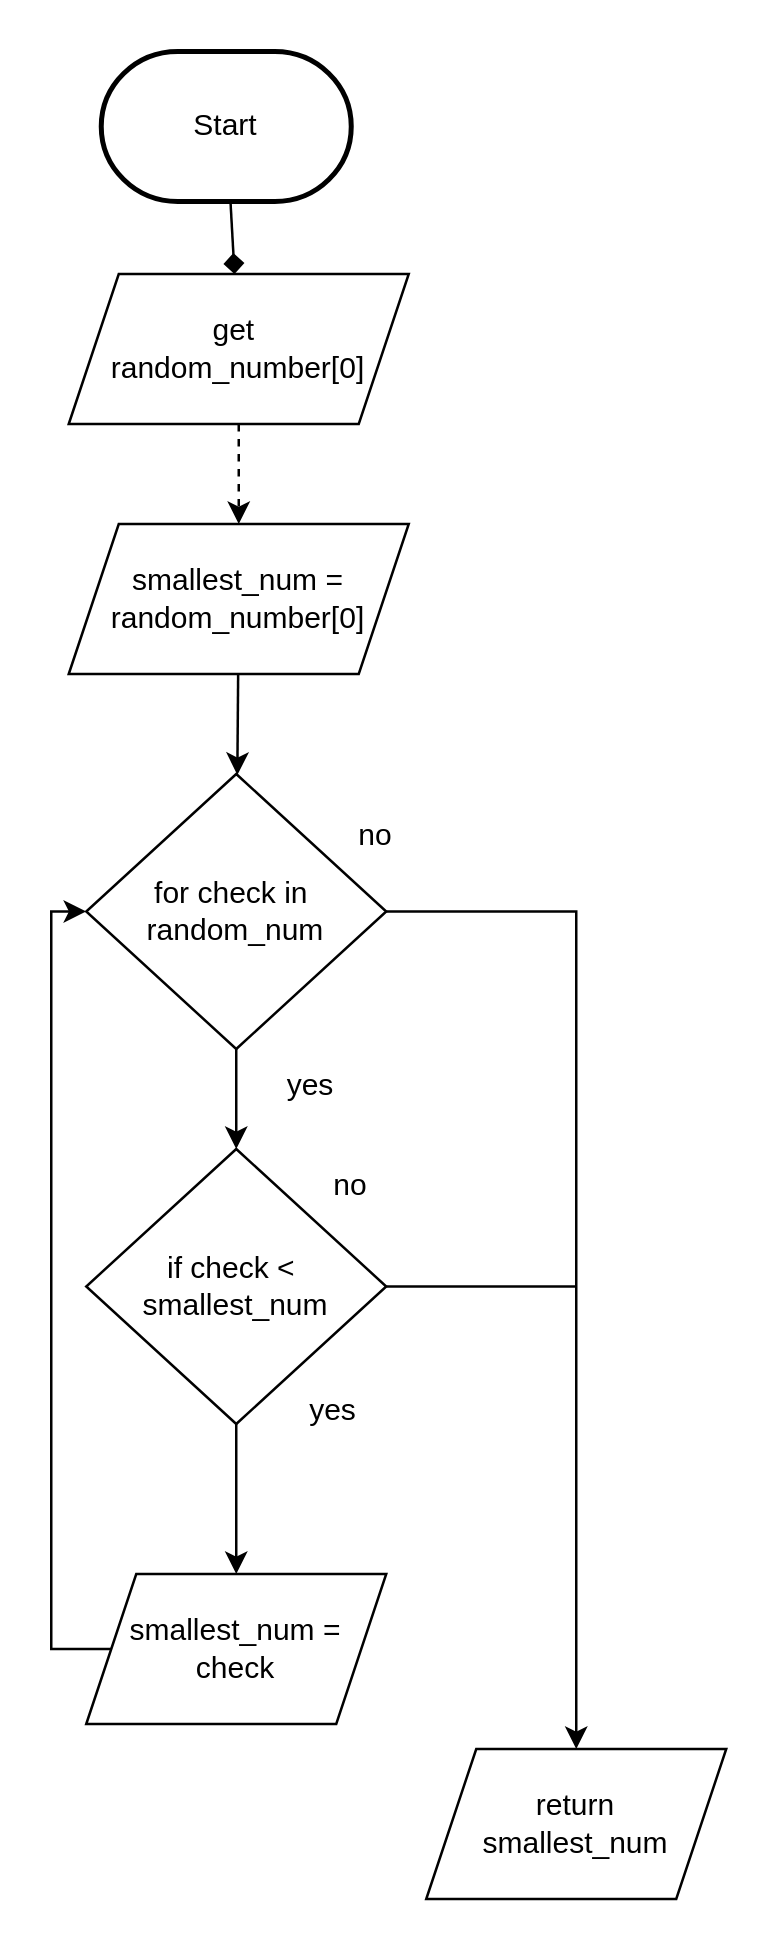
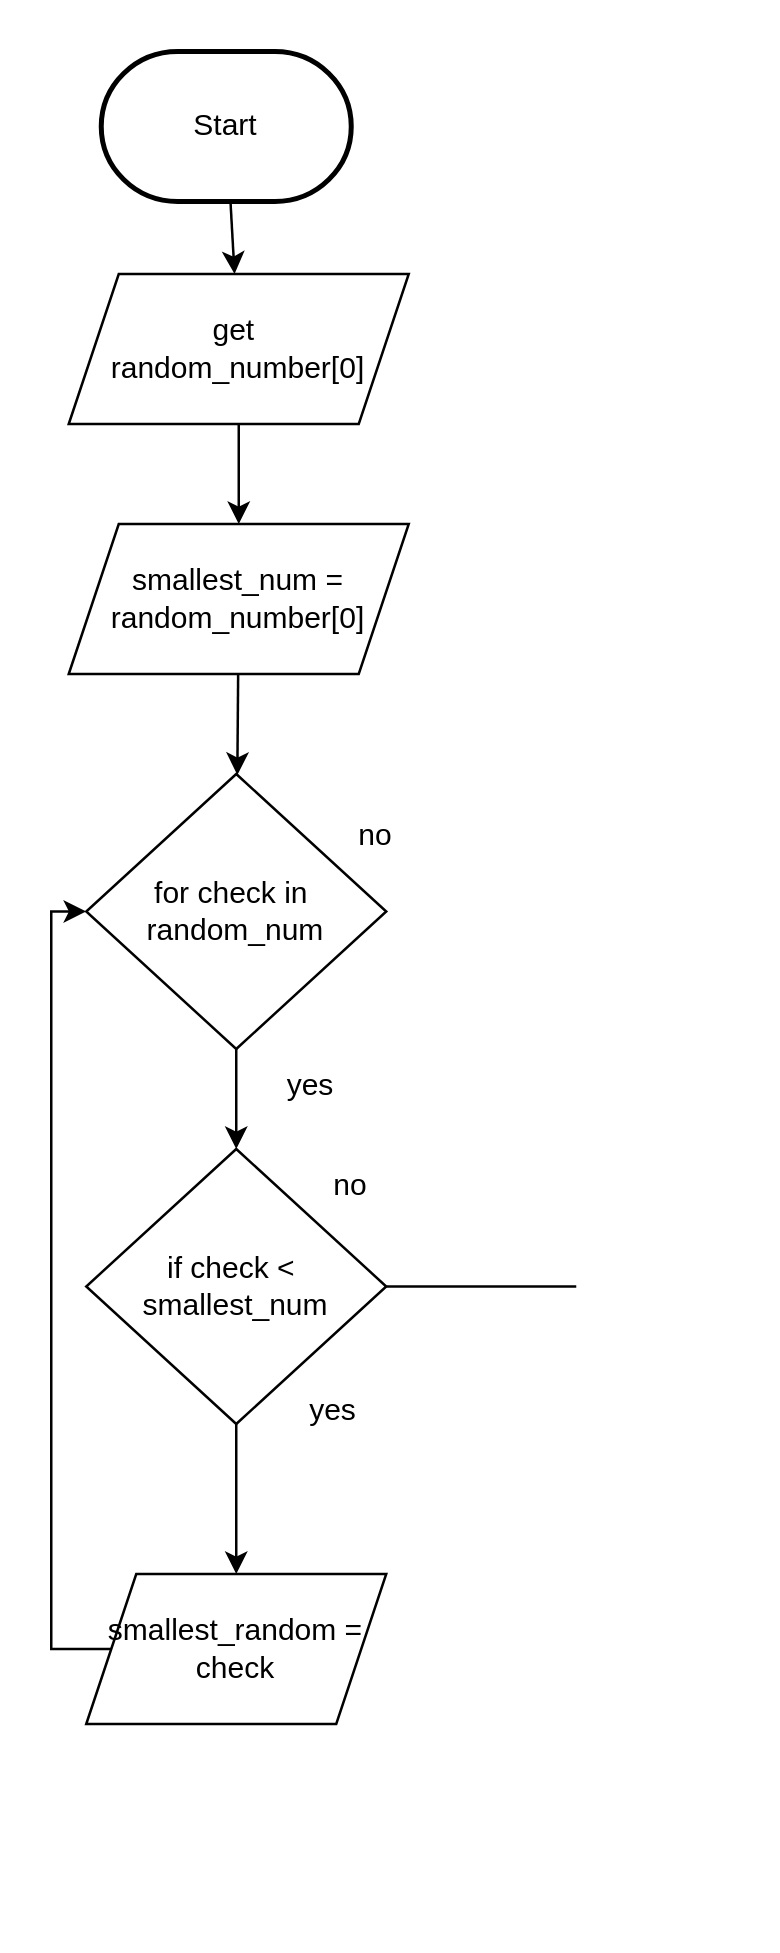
edge "Start" -> "get random_number[0]": arrowhead diamond -> classic
edge "get random_number[0]" -> "smallest_num = random_number[0]": style dashed -> solid
edge "for check in random_num" -> "return smallest_num": removed
node "smallest_num = check": label "smallest_num = check" -> "smallest_random = check"
node "return smallest_num": removed
